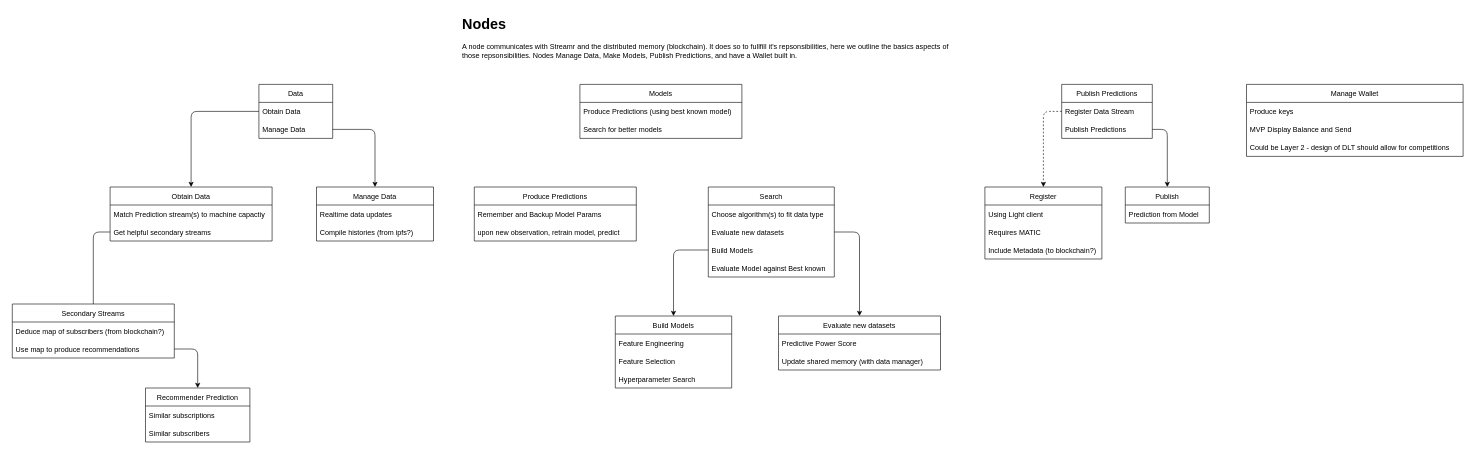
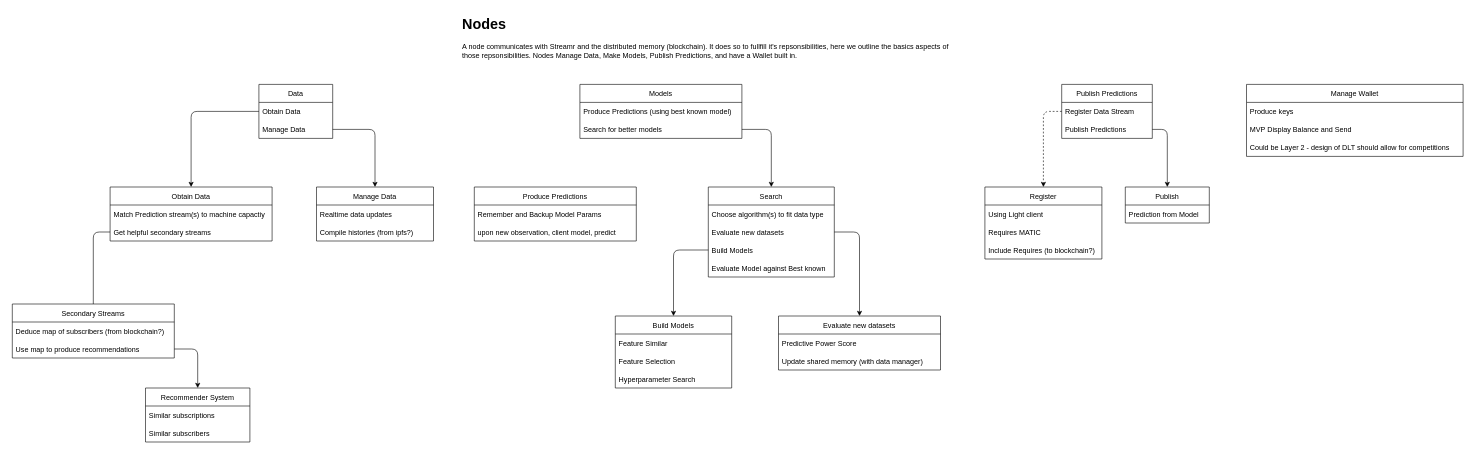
edge "Search for better models" -> "Search": added
node "upon new observation, retrain model, predict": label "upon new observation, retrain model, predict" -> "upon new observation, client model, predict"
node "Include Metadata (to blockchain?)": label "Include Metadata (to blockchain?)" -> "Include Requires (to blockchain?)"
node "Feature Engineering": label "Feature Engineering" -> "Feature Similar"
node "Recommender Prediction": label "Recommender Prediction" -> "Recommender System"
